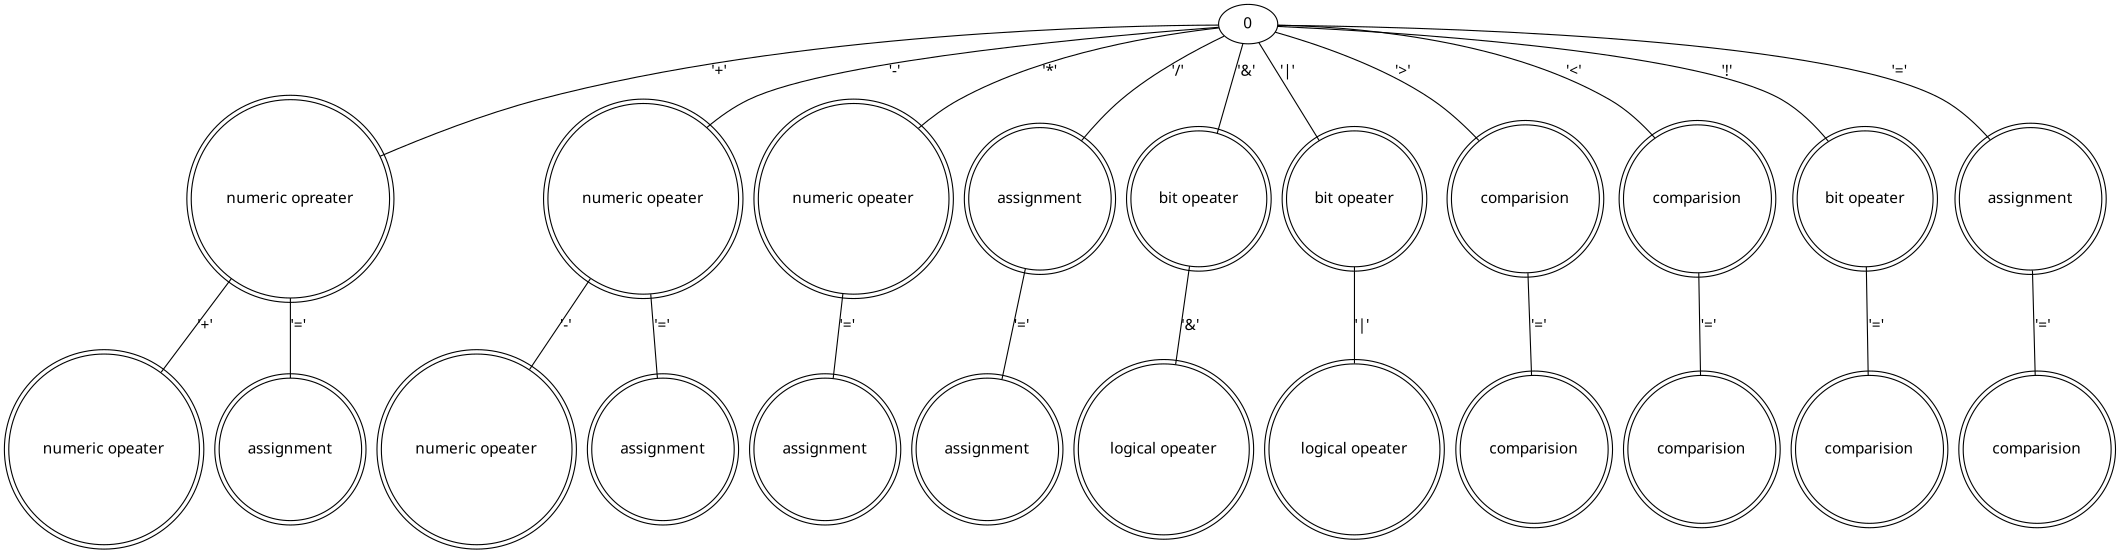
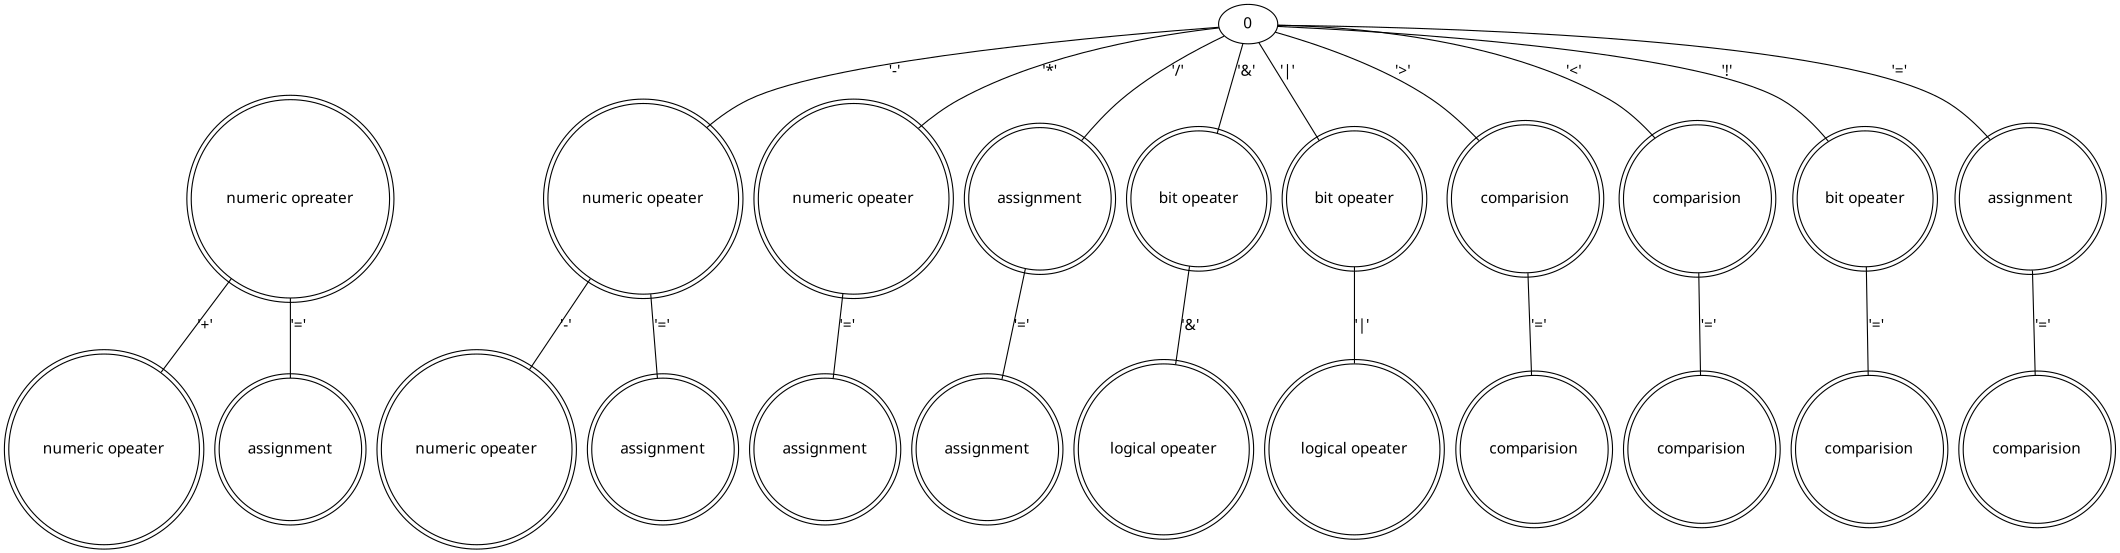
edge "0" -- "numeric opreater": removed, label "'+'"
